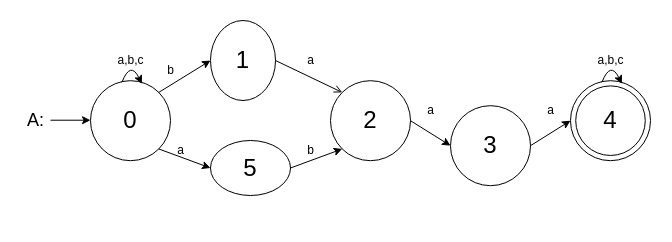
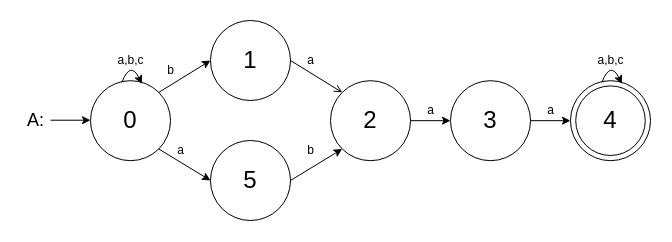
node "1": size 65x80 -> 80x80
node "3": moved (491, 146) -> (491, 121)
node "5": size 80x55 -> 80x80
